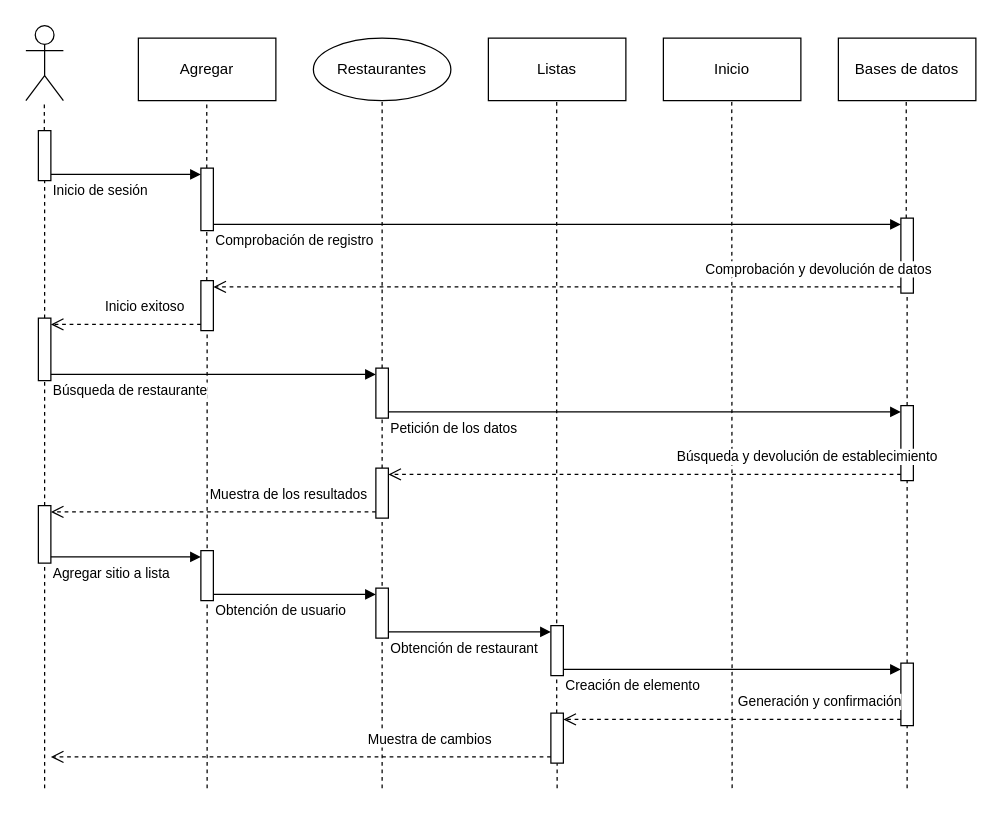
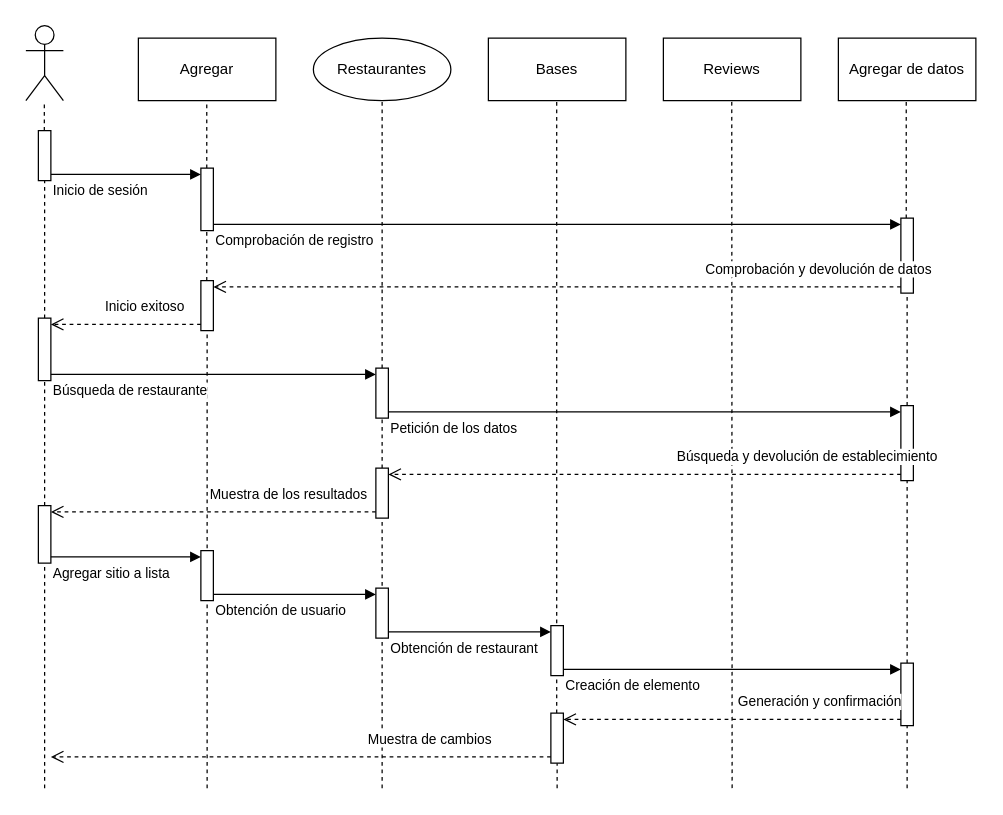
node "Listas": label "Listas" -> "Bases"
node "Inicio": label "Inicio" -> "Reviews"
node "Bases de datos": label "Bases de datos" -> "Agregar de datos"
